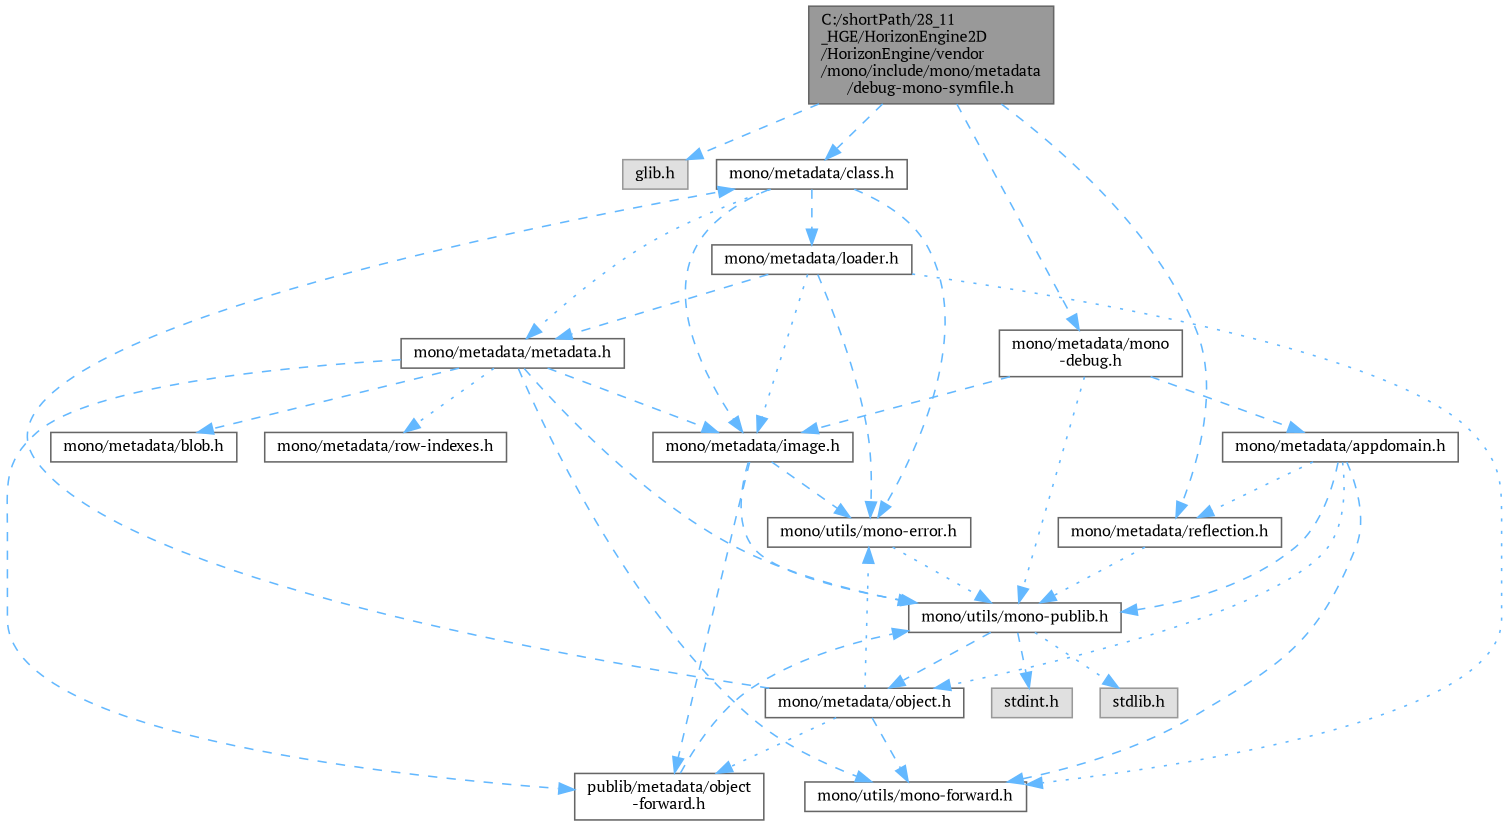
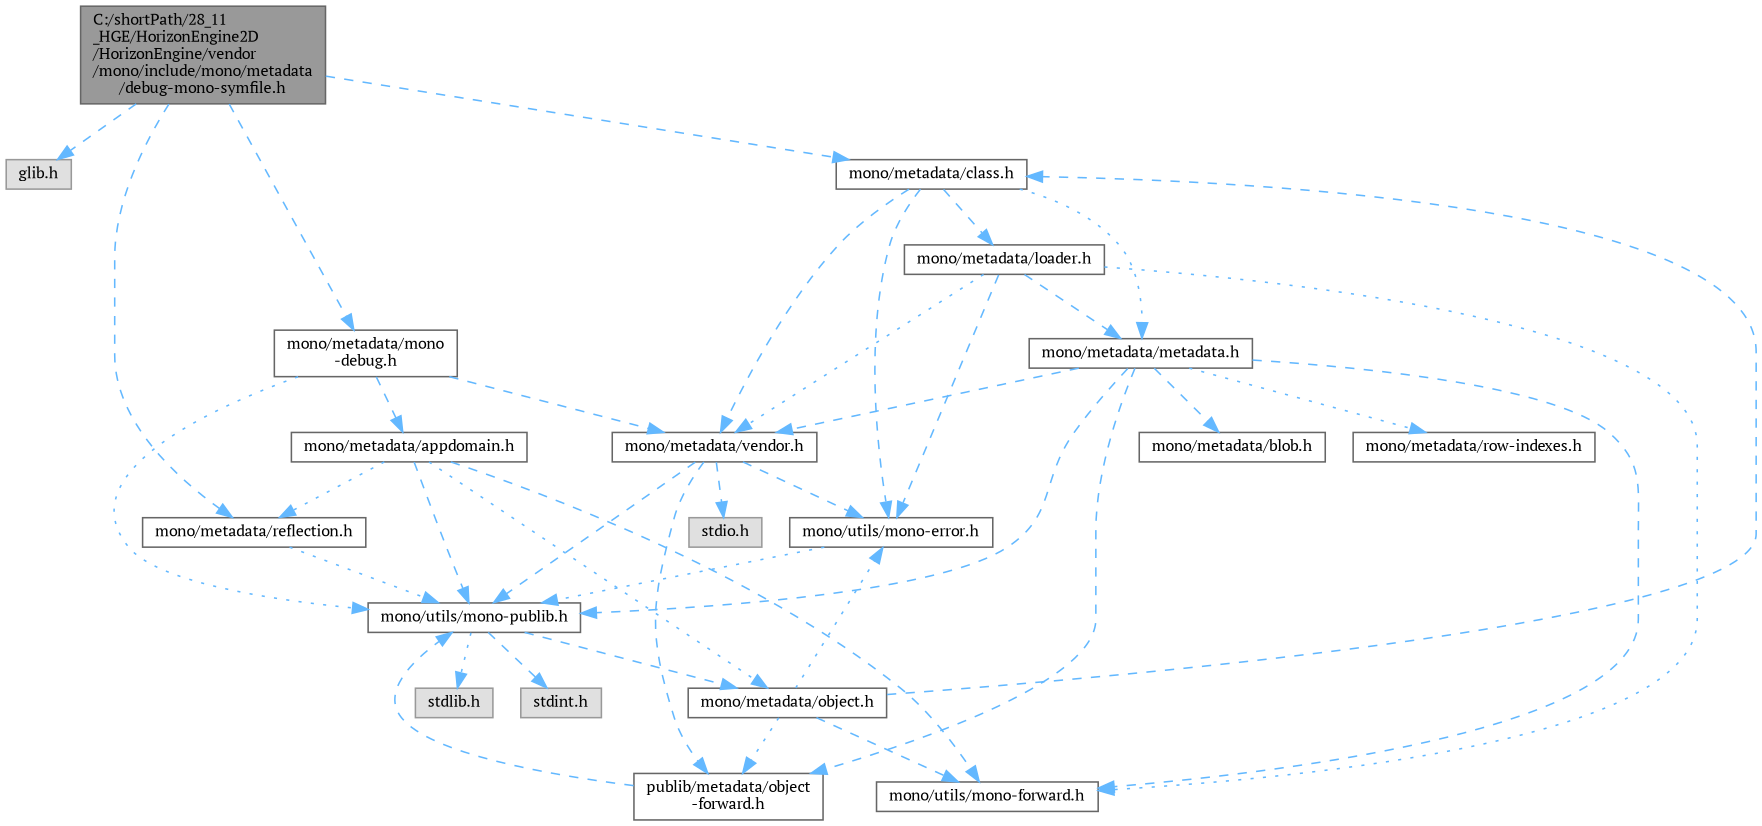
node "mono/metadata/image.h": label "mono/metadata/image.h" -> "mono/metadata/vendor.h"
node "stdio.h": added
